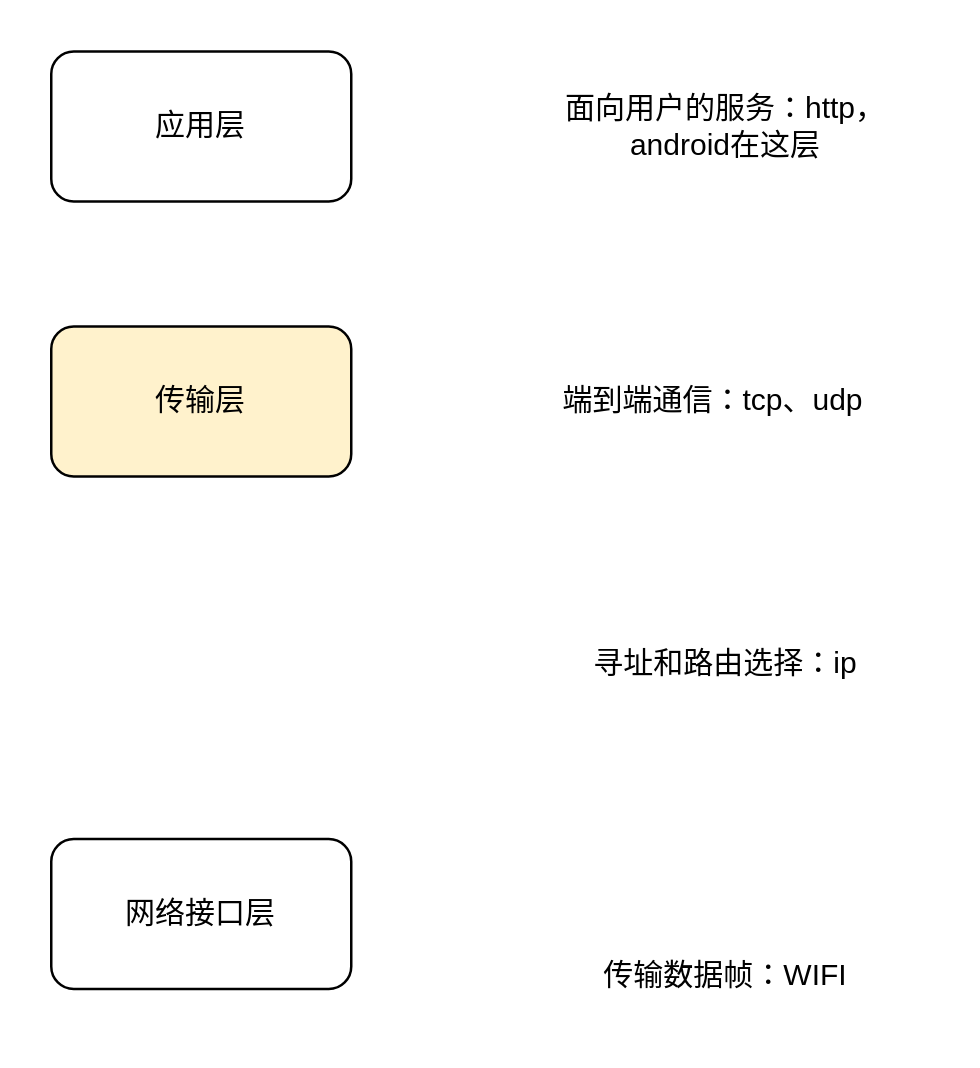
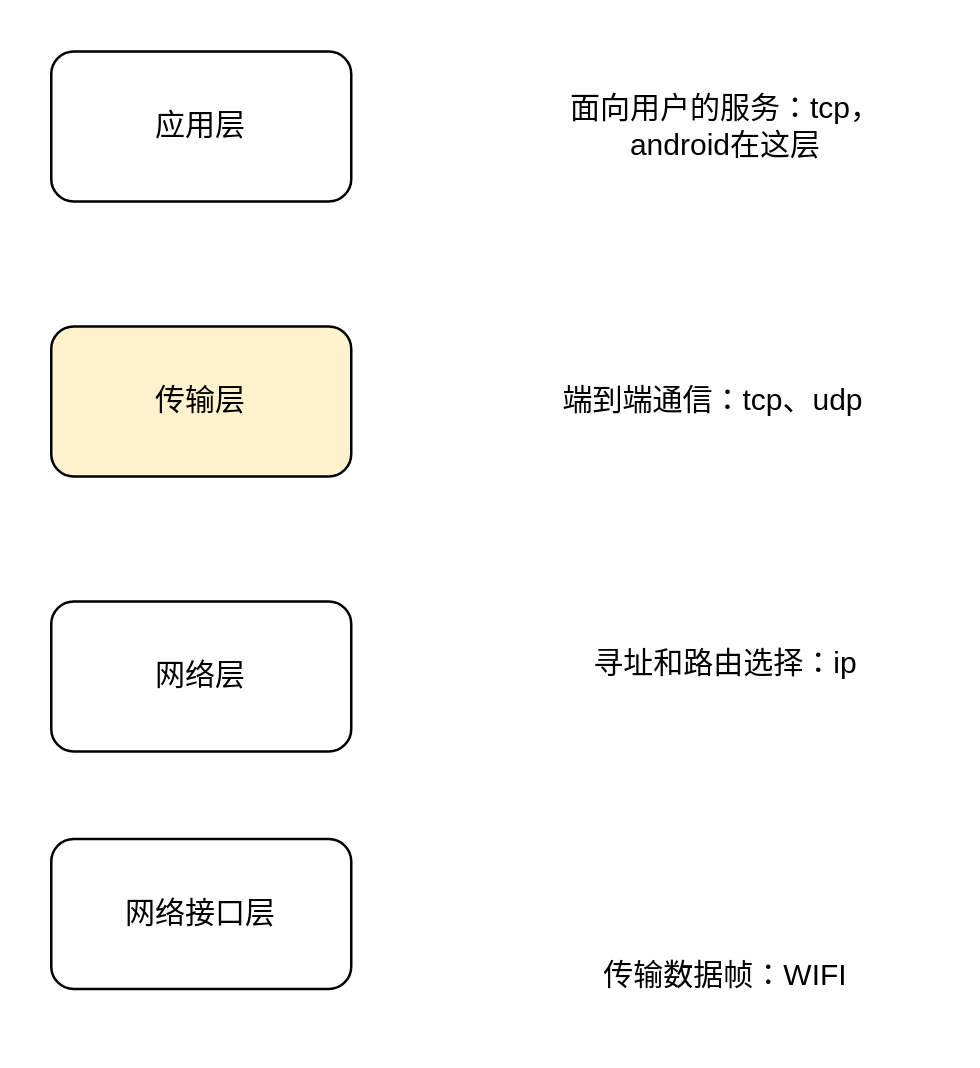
node "面向用户的服务：http，android在这层": label "面向用户的服务：http，android在这层" -> "面向用户的服务：tcp，android在这层"
node "网络层": added
